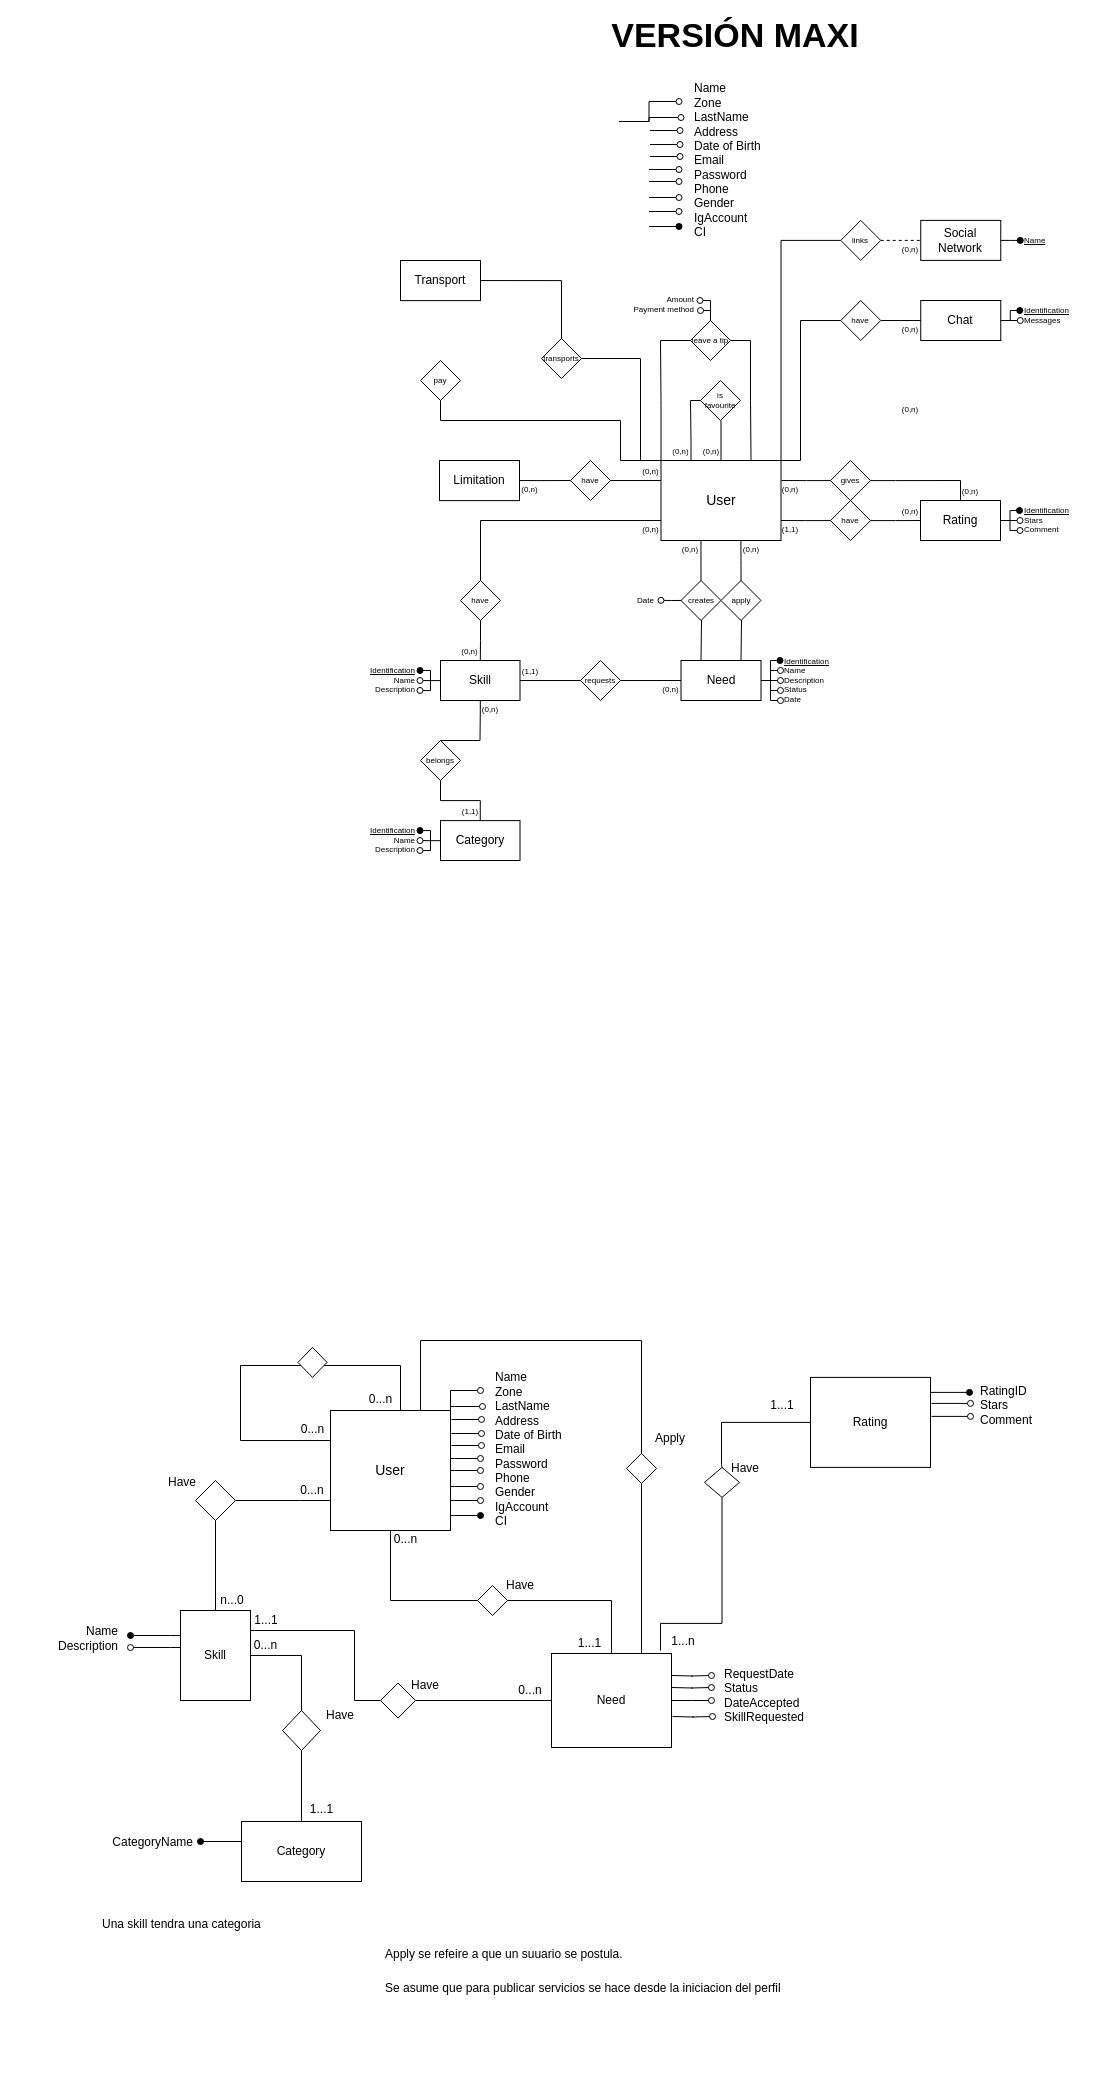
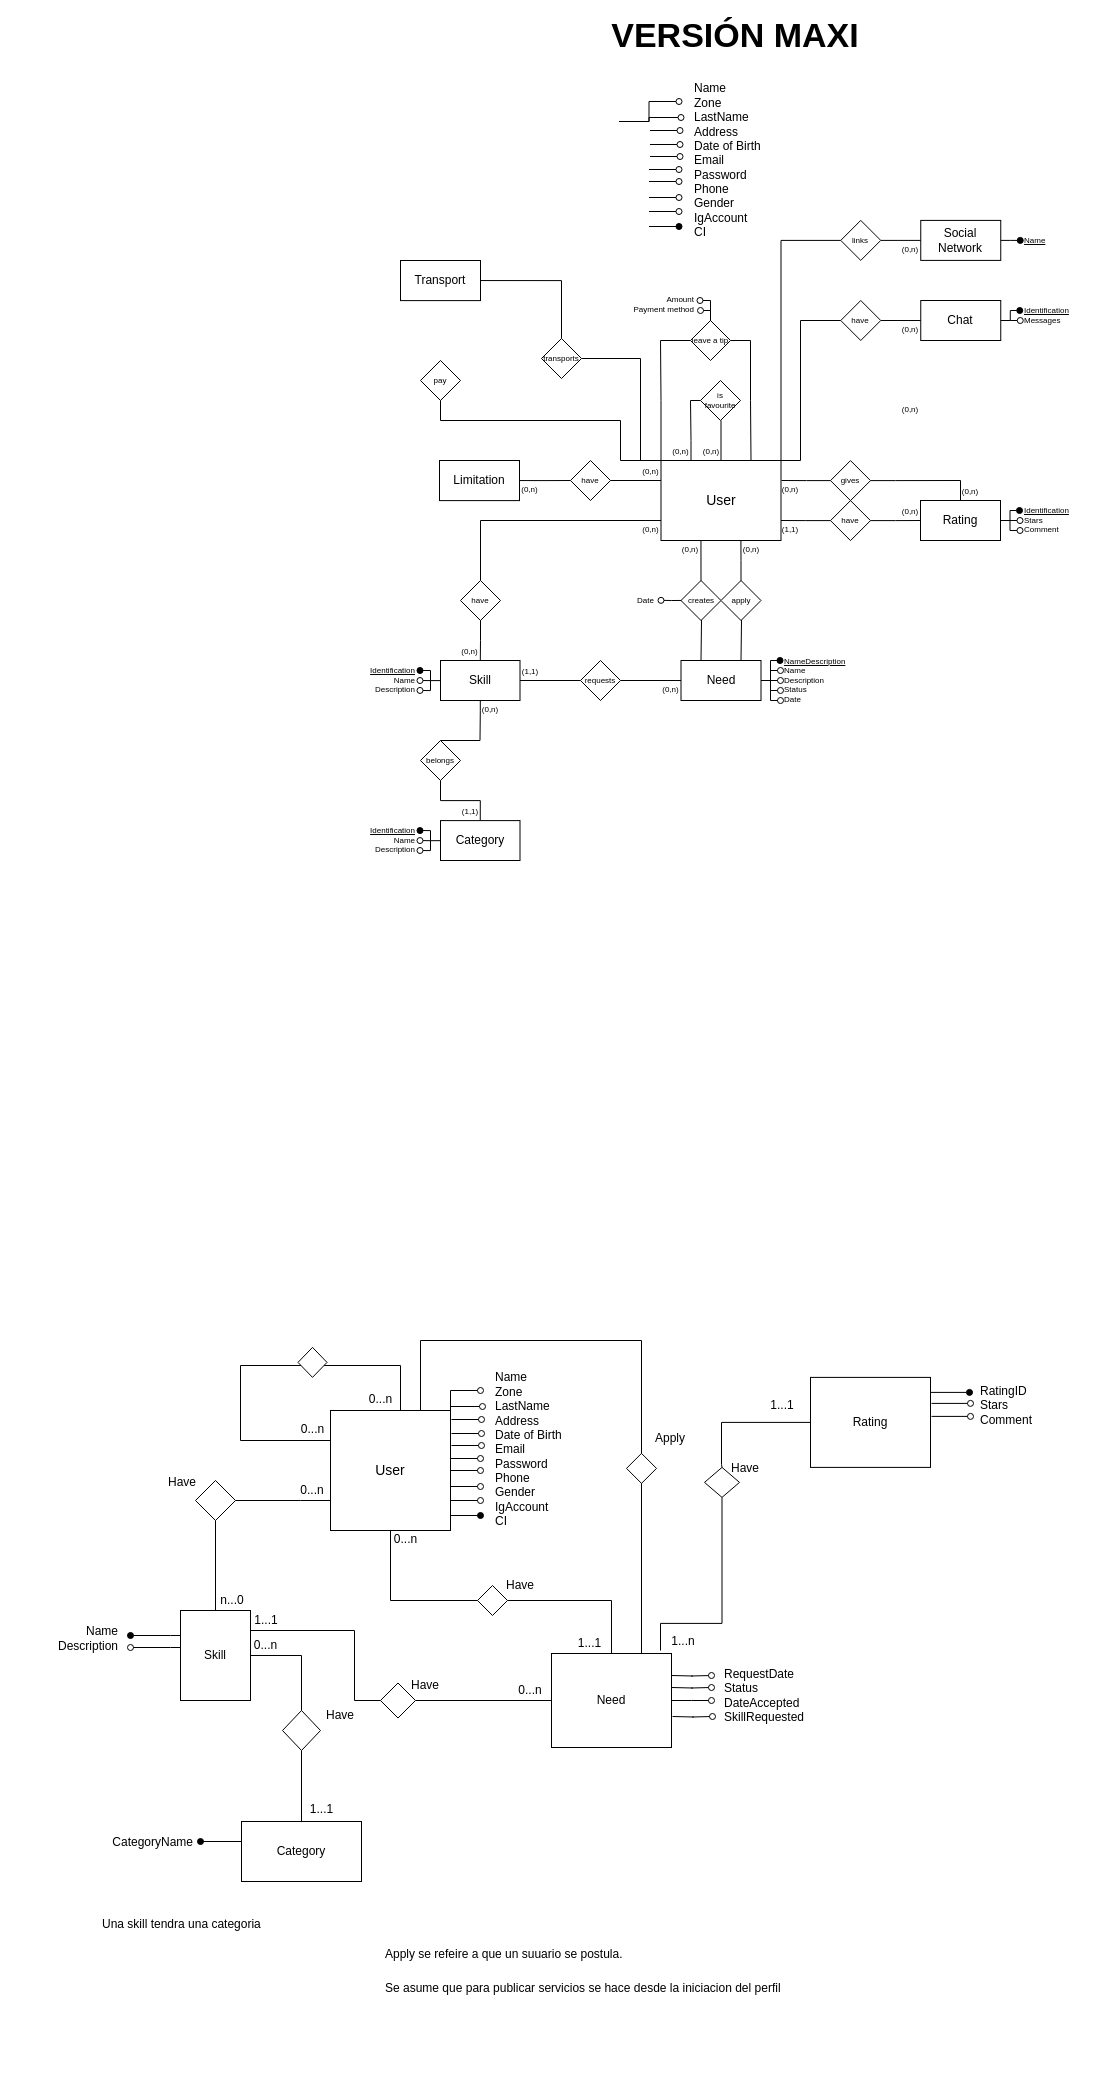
edge "links" -- "Social Network": style dashed -> solid
node "IdentificationNameDescriptionStatusDate": label "IdentificationNameDescriptionStatusDate" -> "NameDescriptionNameDescriptionStatusDate"
